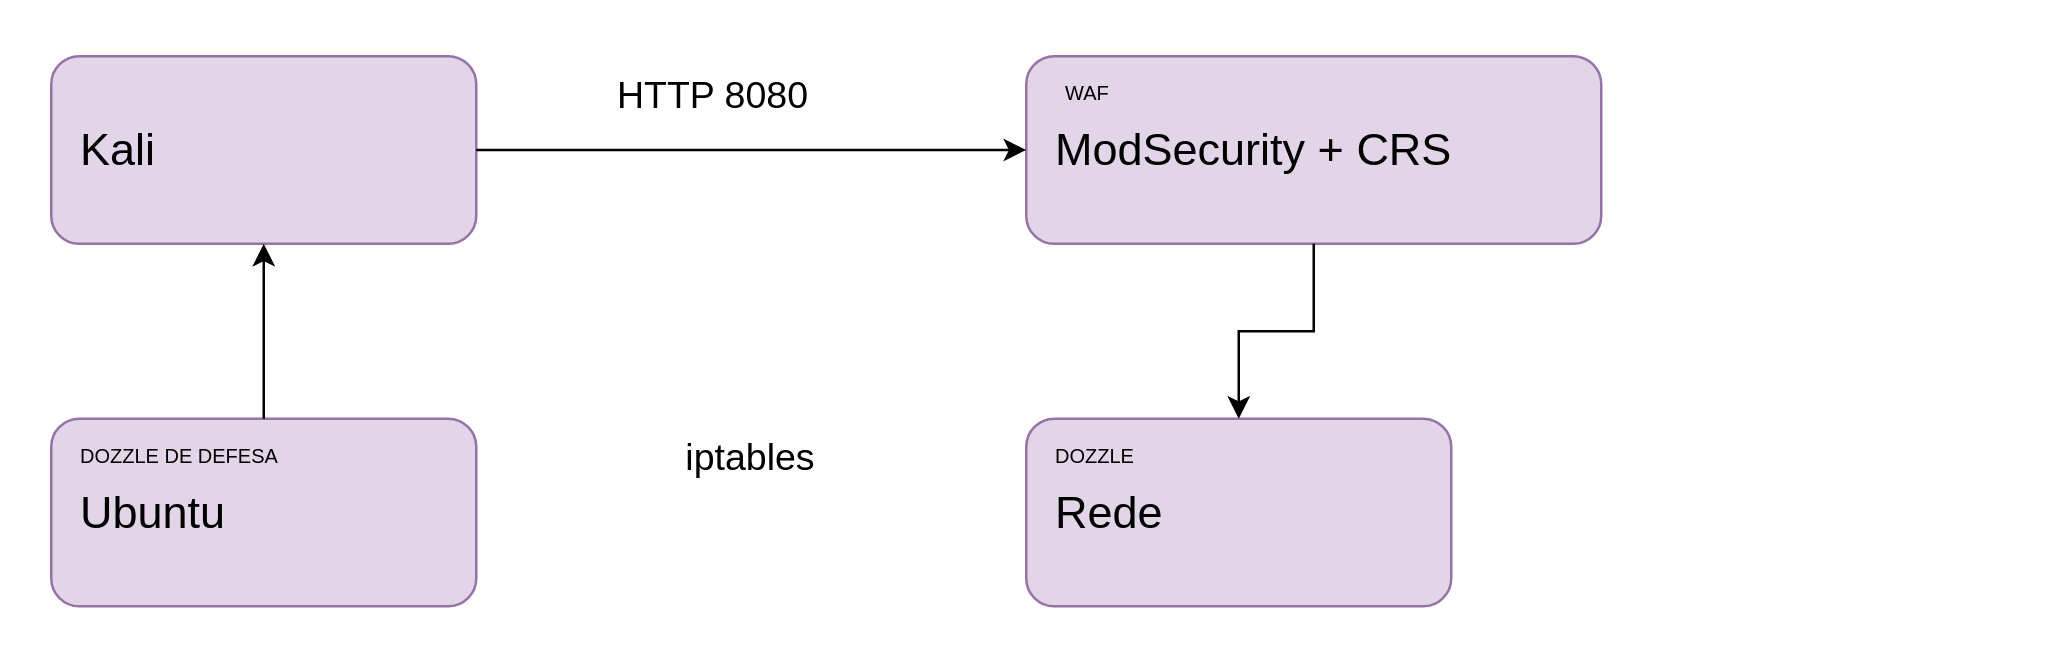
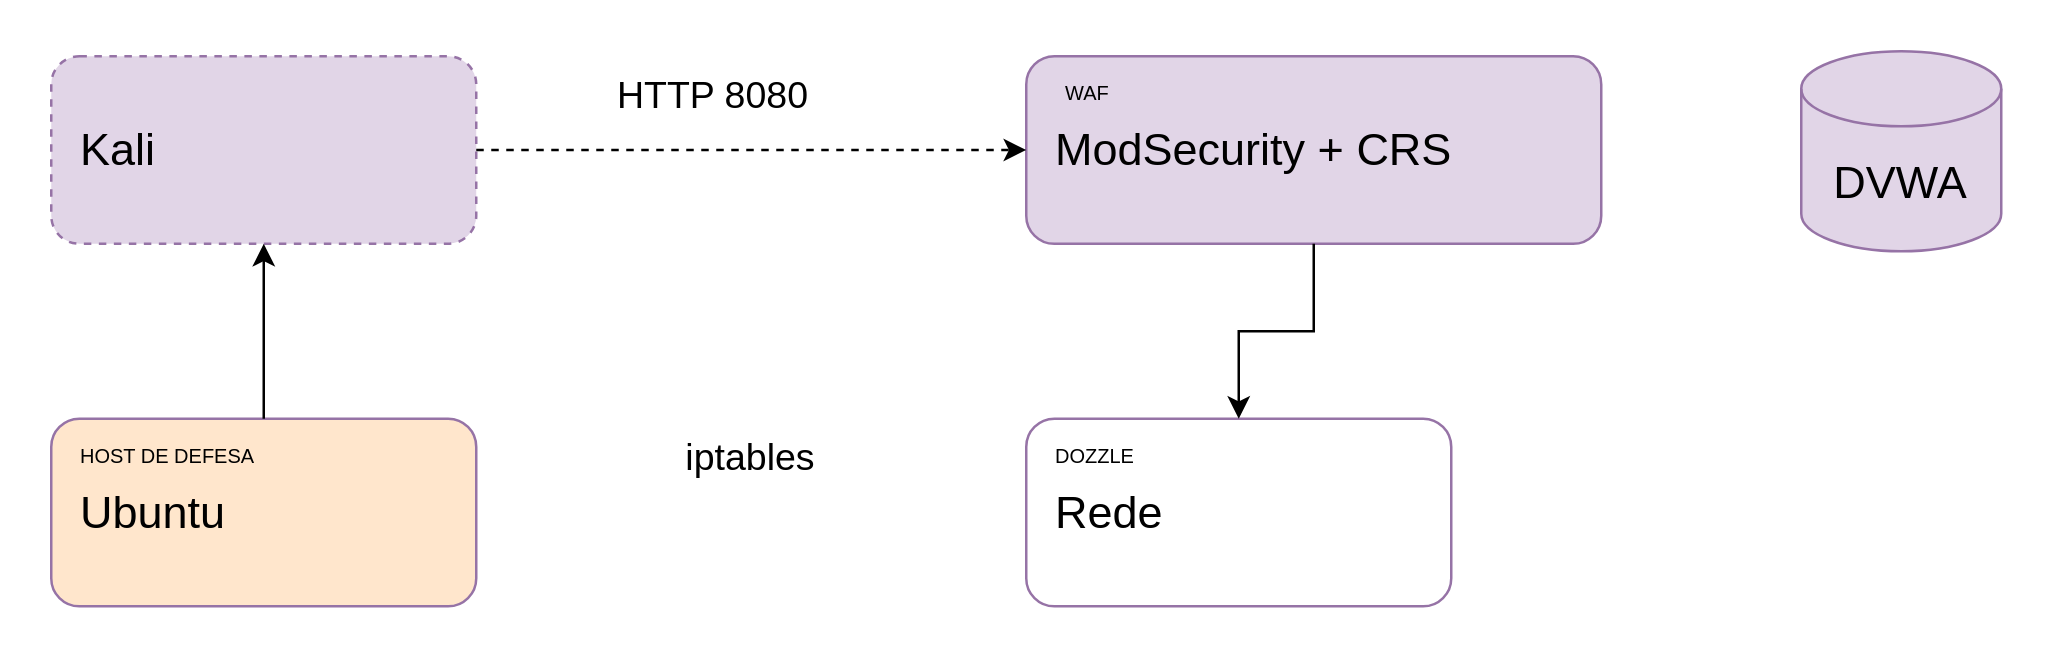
node "Kali": style solid -> dashed
edge "Kali" -> "ModSecurity + CRS": style solid -> dashed
node "DVWA": added
node "DOZZLE DE DEFESA": label "DOZZLE DE DEFESA" -> "HOST DE DEFESA"
node "Ubuntu": fillcolor #e1d5e7 -> #ffe6cc
node "Rede": fillcolor #e1d5e7 -> #ffffff
